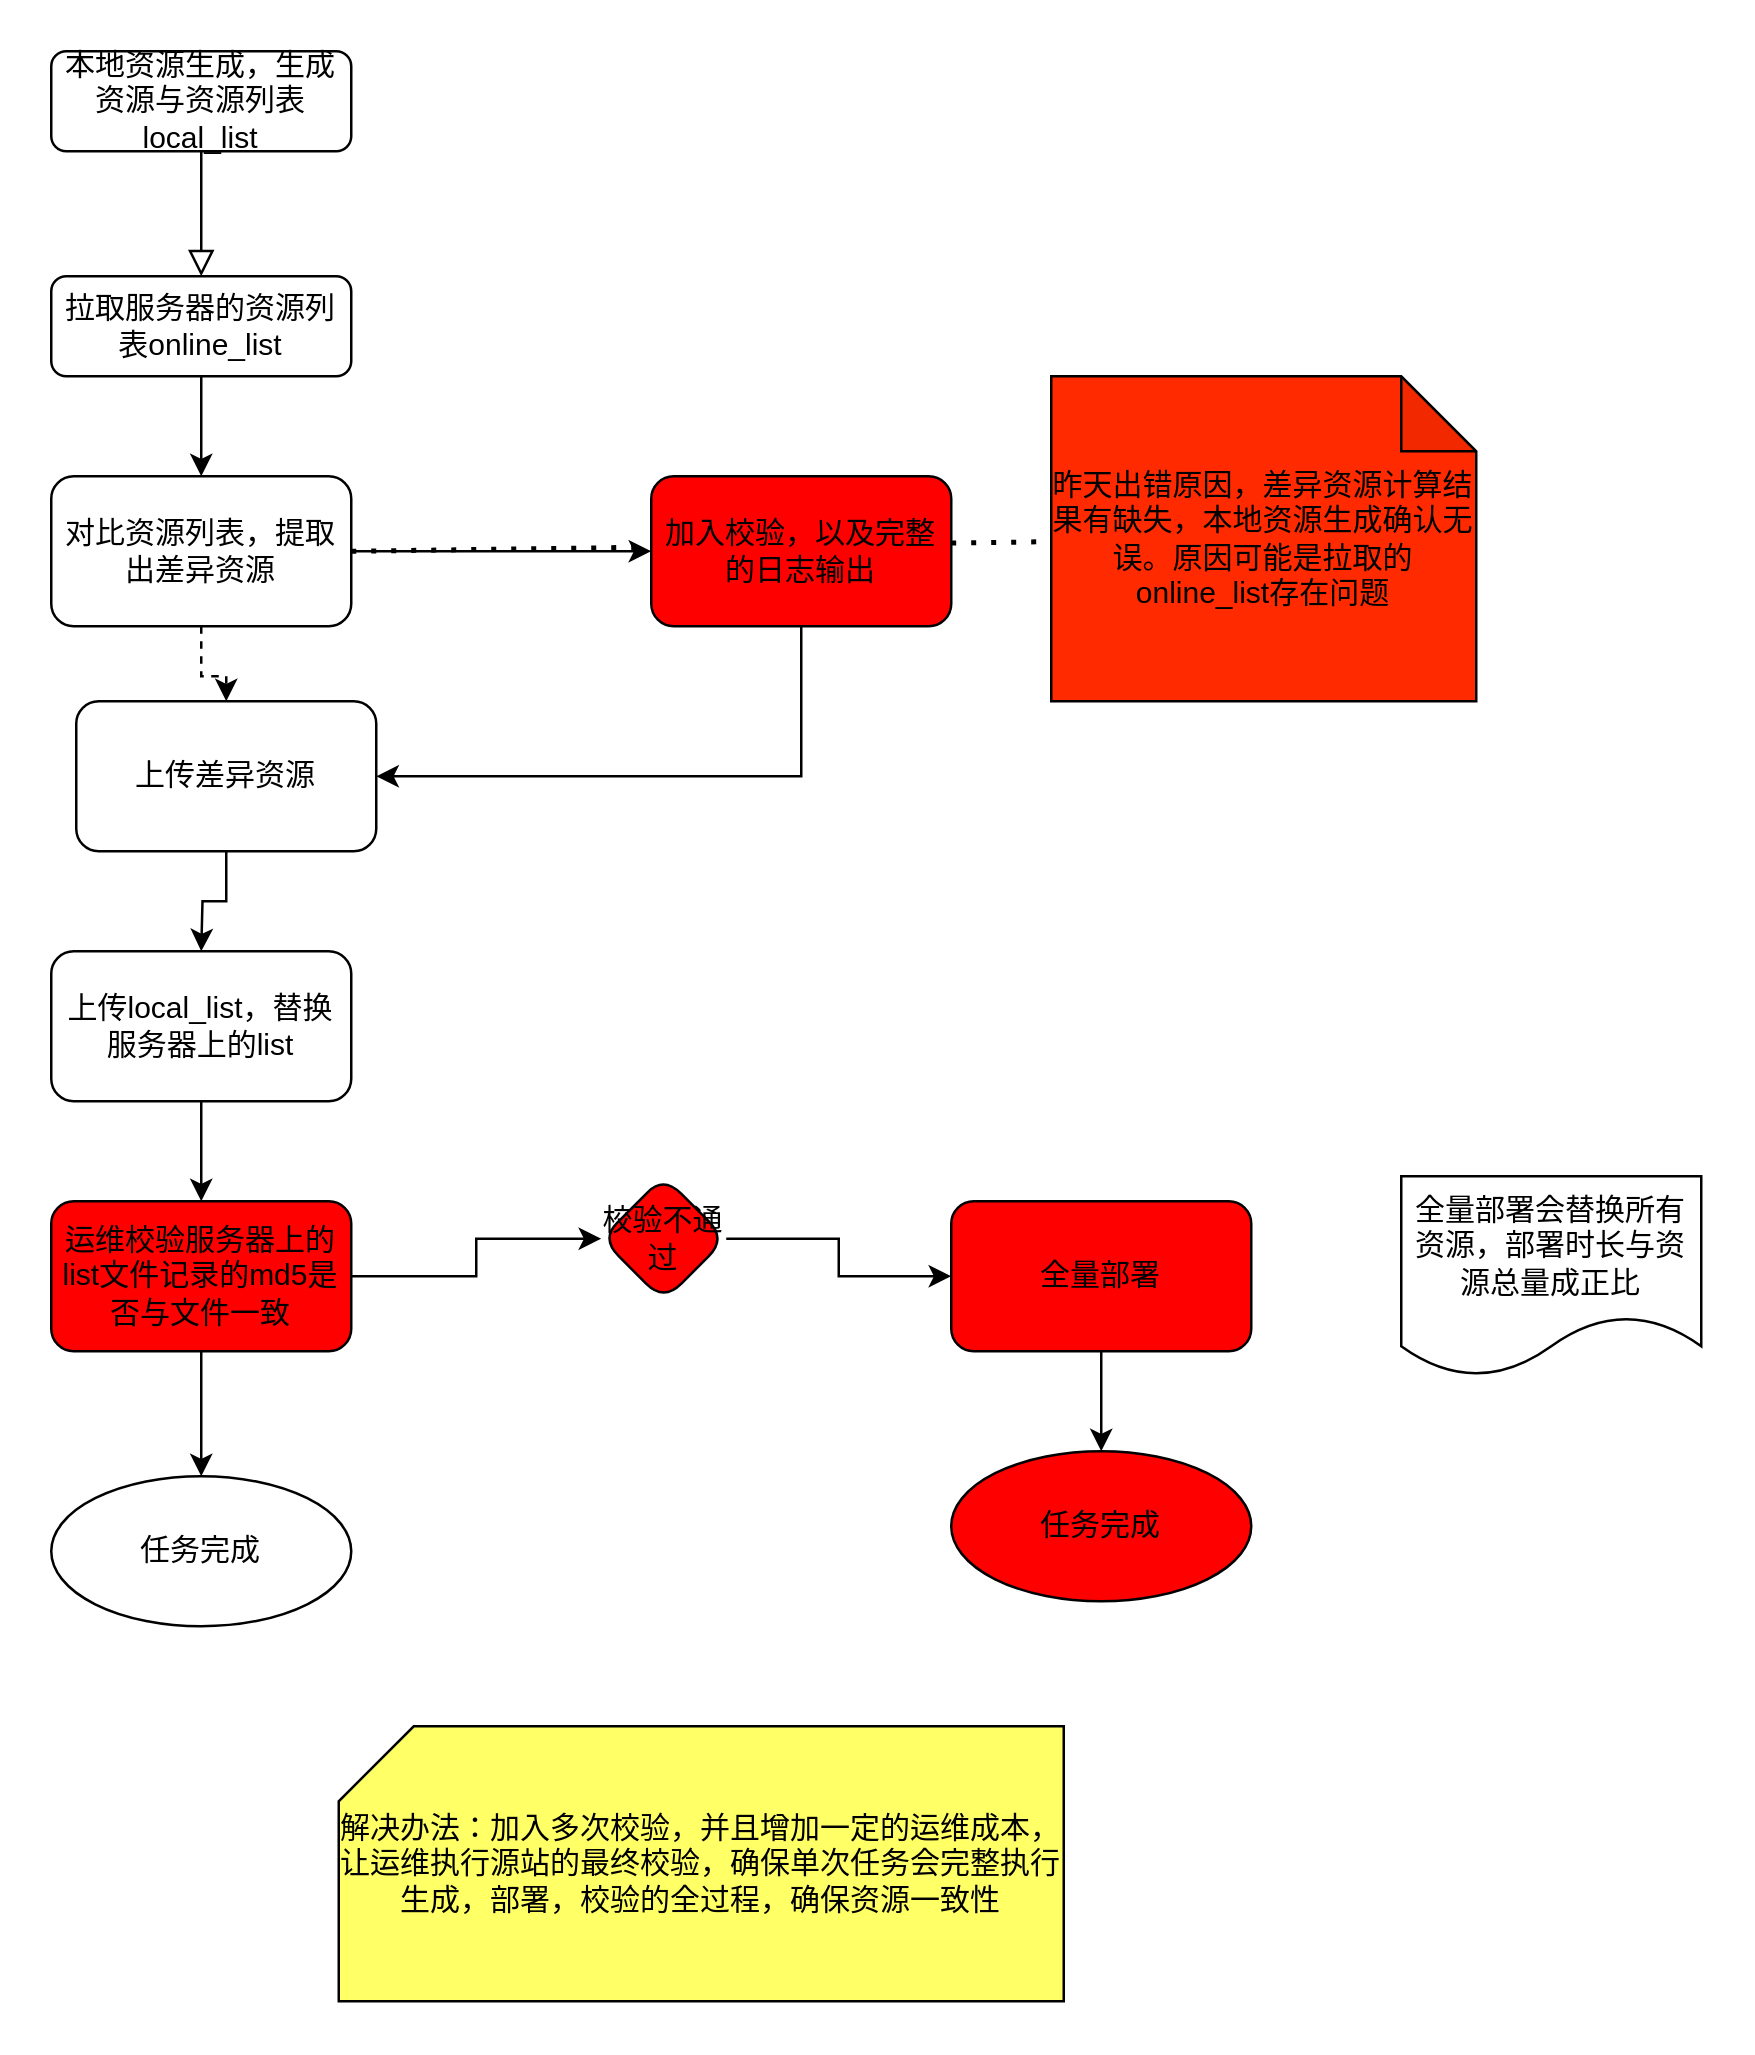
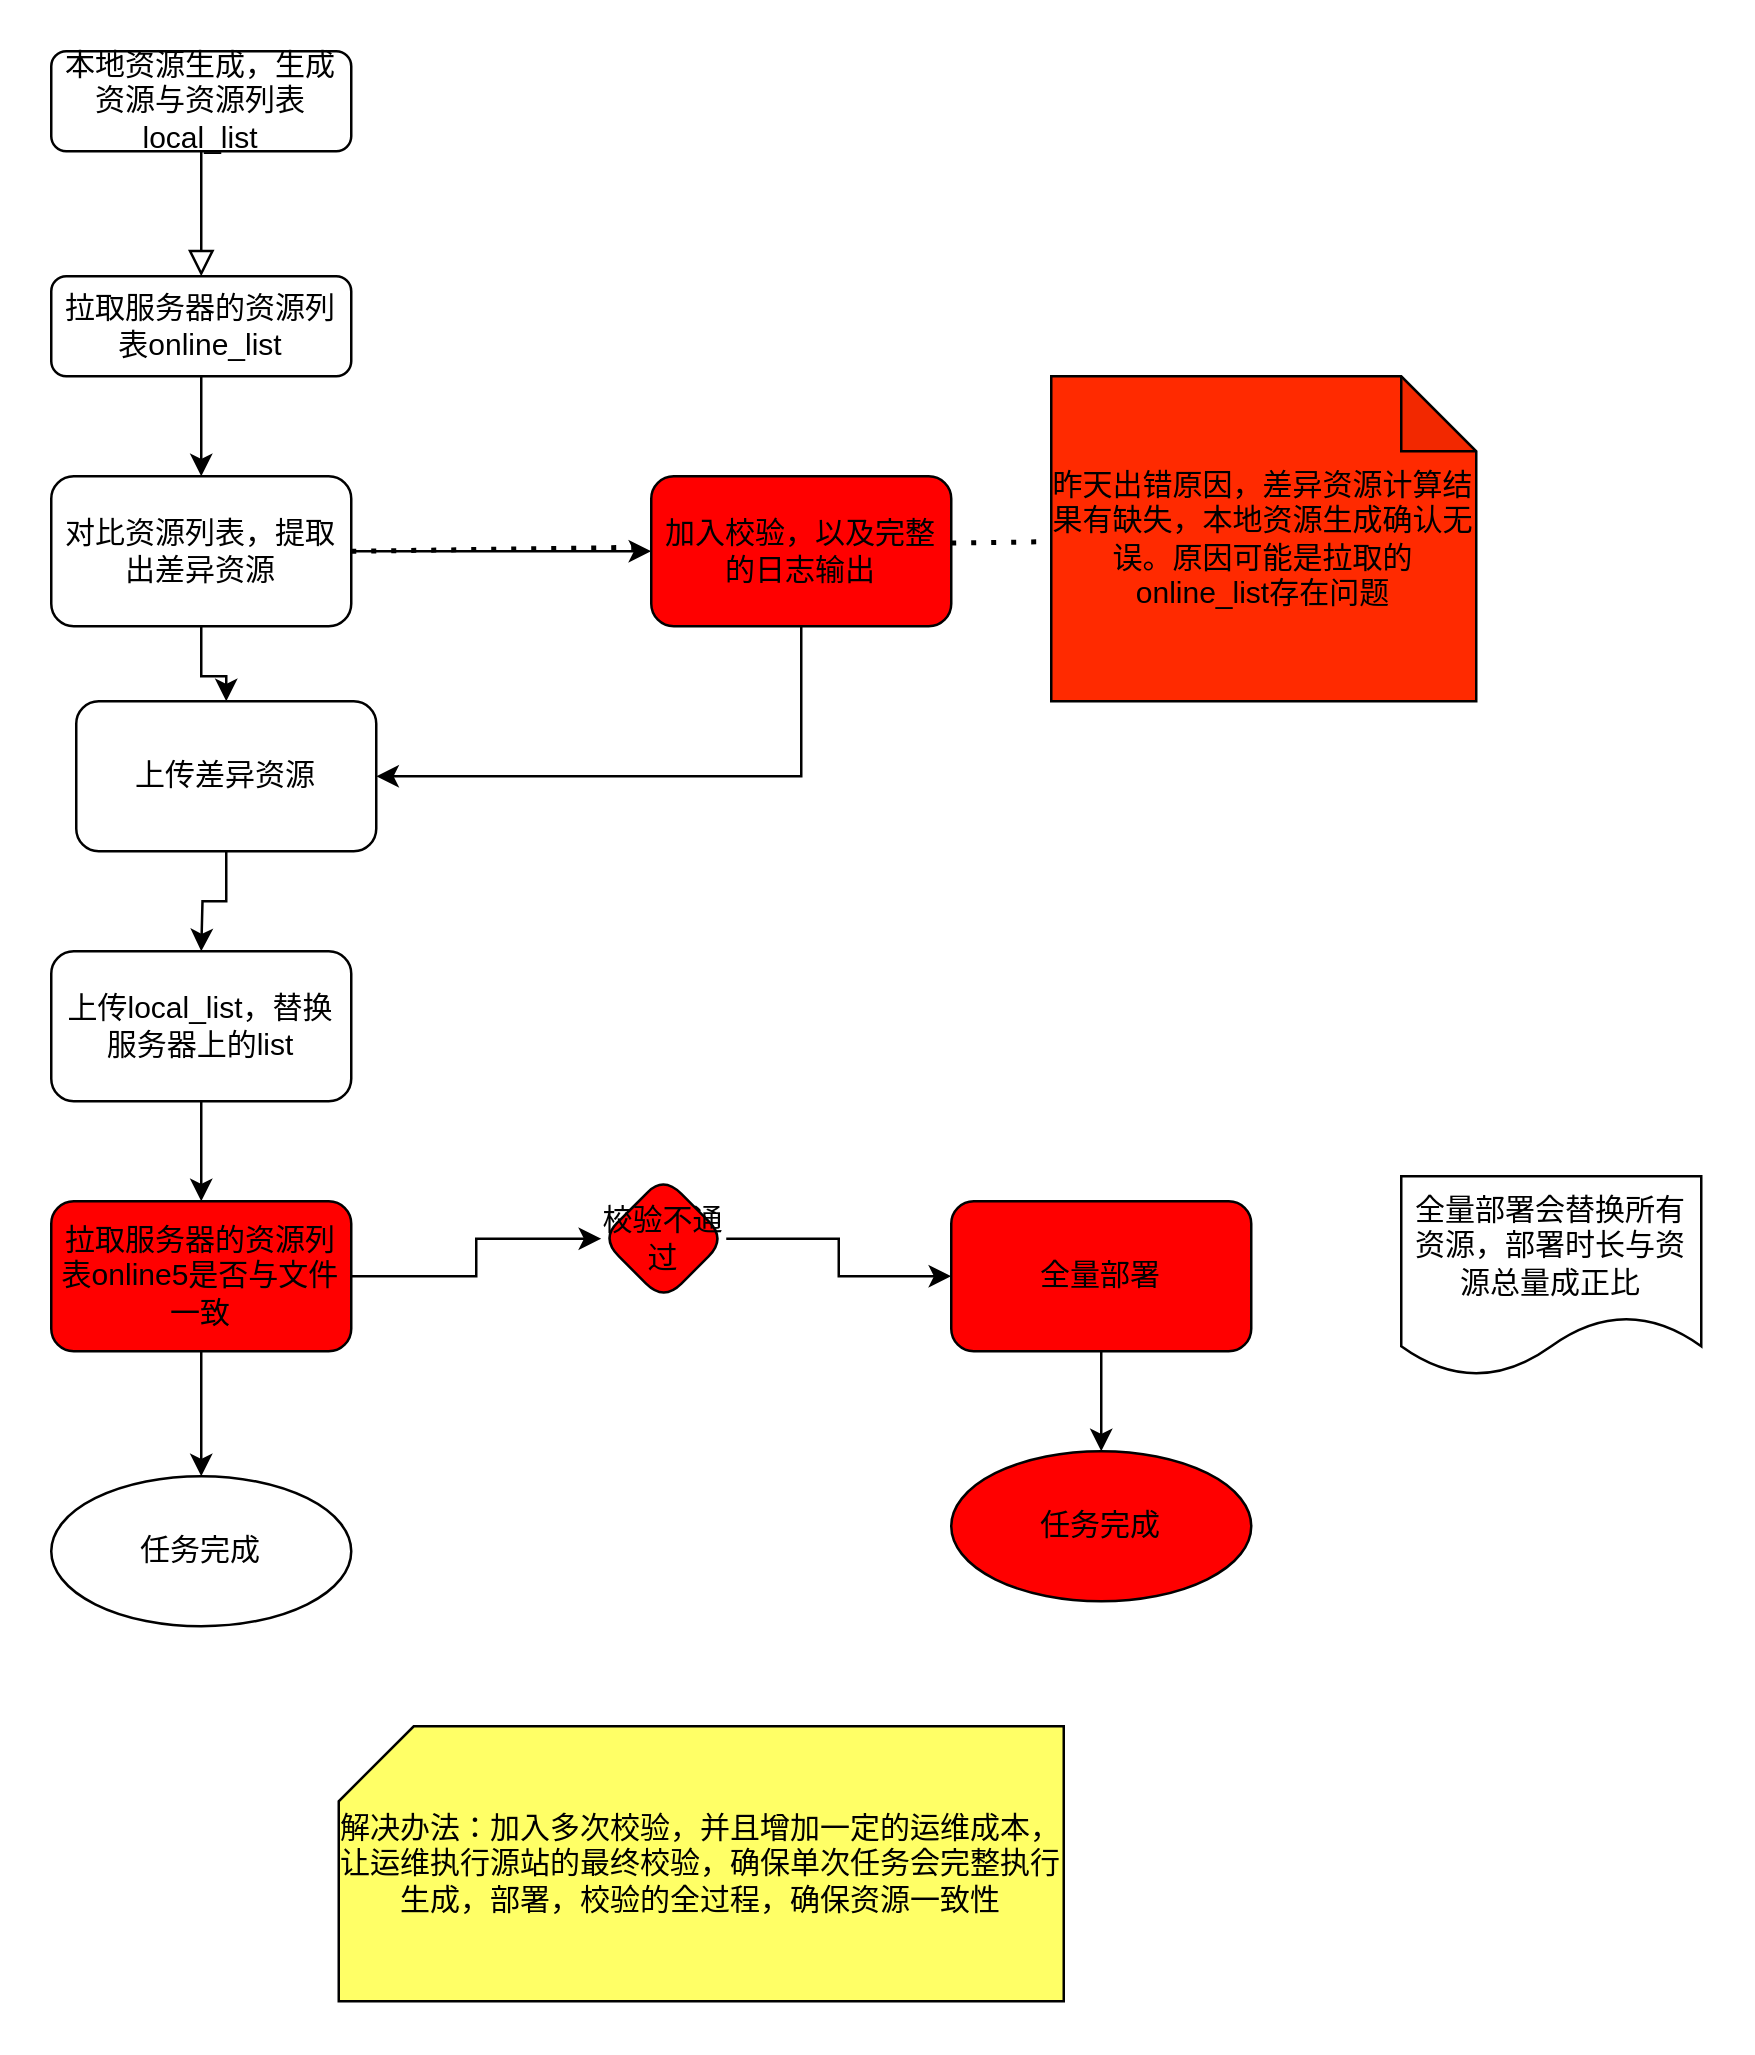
edge "对比资源列表，提取出差异资源" -> "上传差异资源": style dashed -> solid
node "运维校验服务器上的list文件记录的md5是否与文件一致": label "运维校验服务器上的list文件记录的md5是否与文件一致" -> "拉取服务器的资源列表online5是否与文件一致"
